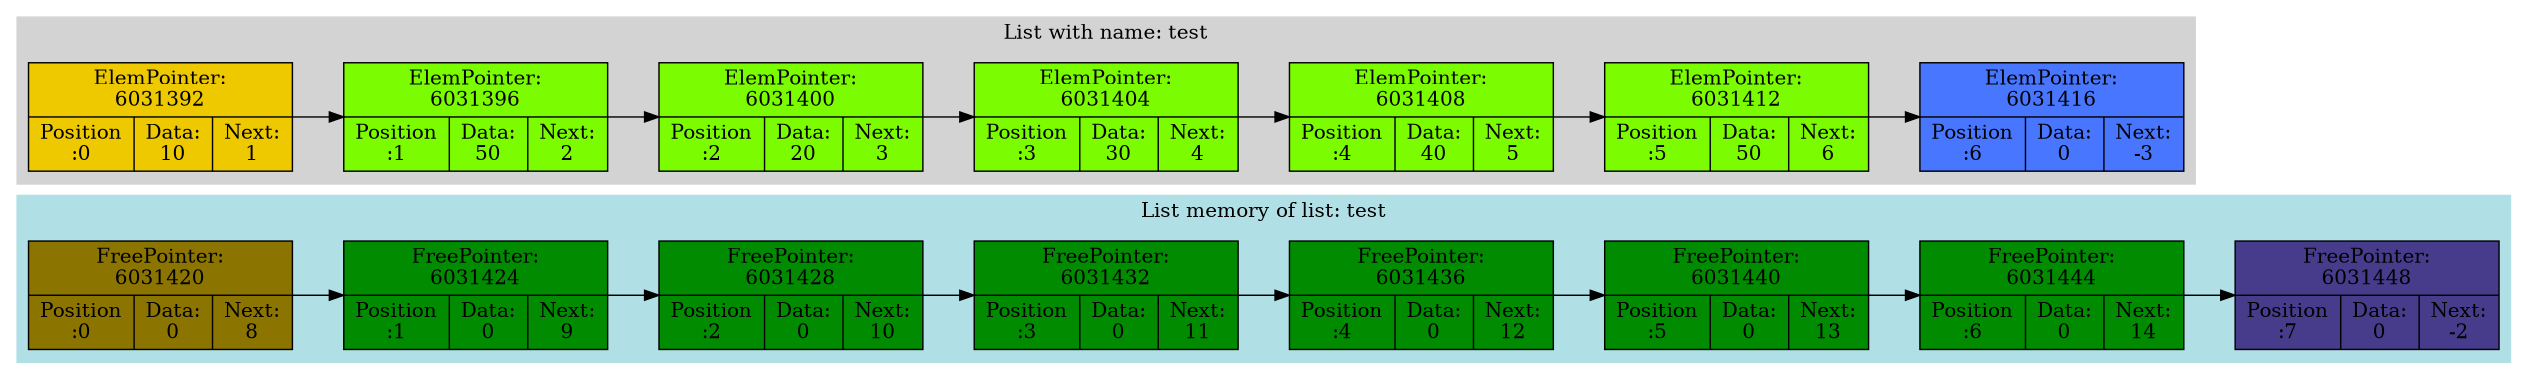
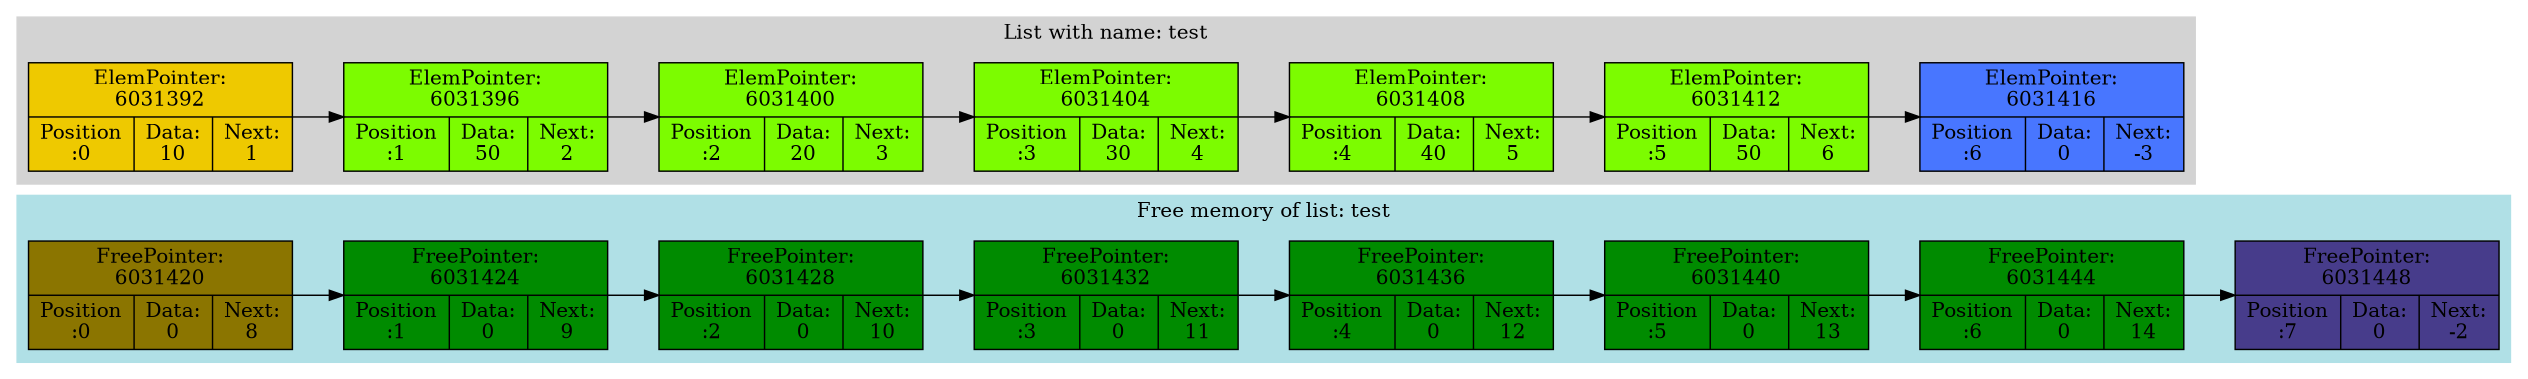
cluster "List memory of list: test": label "List memory of list: test" -> "Free memory of list: test"
